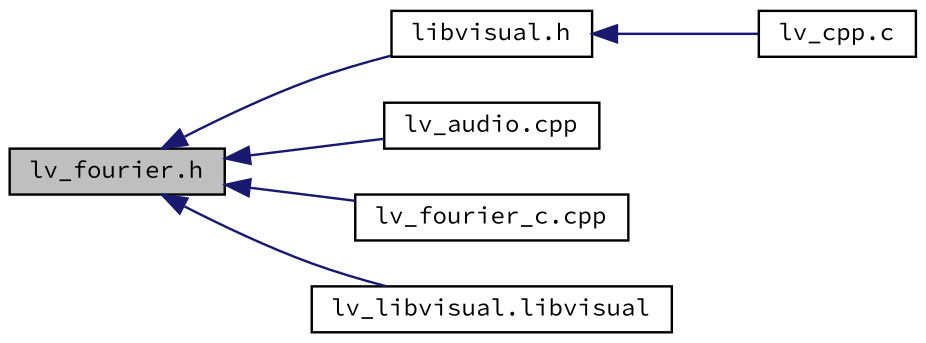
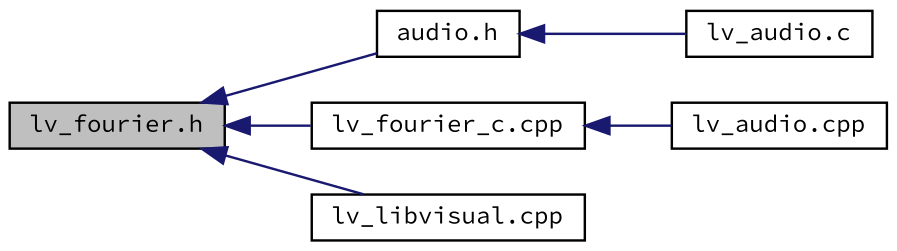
node "libvisual.h": label "libvisual.h" -> "audio.h"
node "lv_cpp.c": label "lv_cpp.c" -> "lv_audio.c"
edge "lv_audio.cpp" -> "lv_fourier.h": now "lv_audio.cpp" -> "lv_fourier_c.cpp"
node "lv_libvisual.libvisual": label "lv_libvisual.libvisual" -> "lv_libvisual.cpp"
